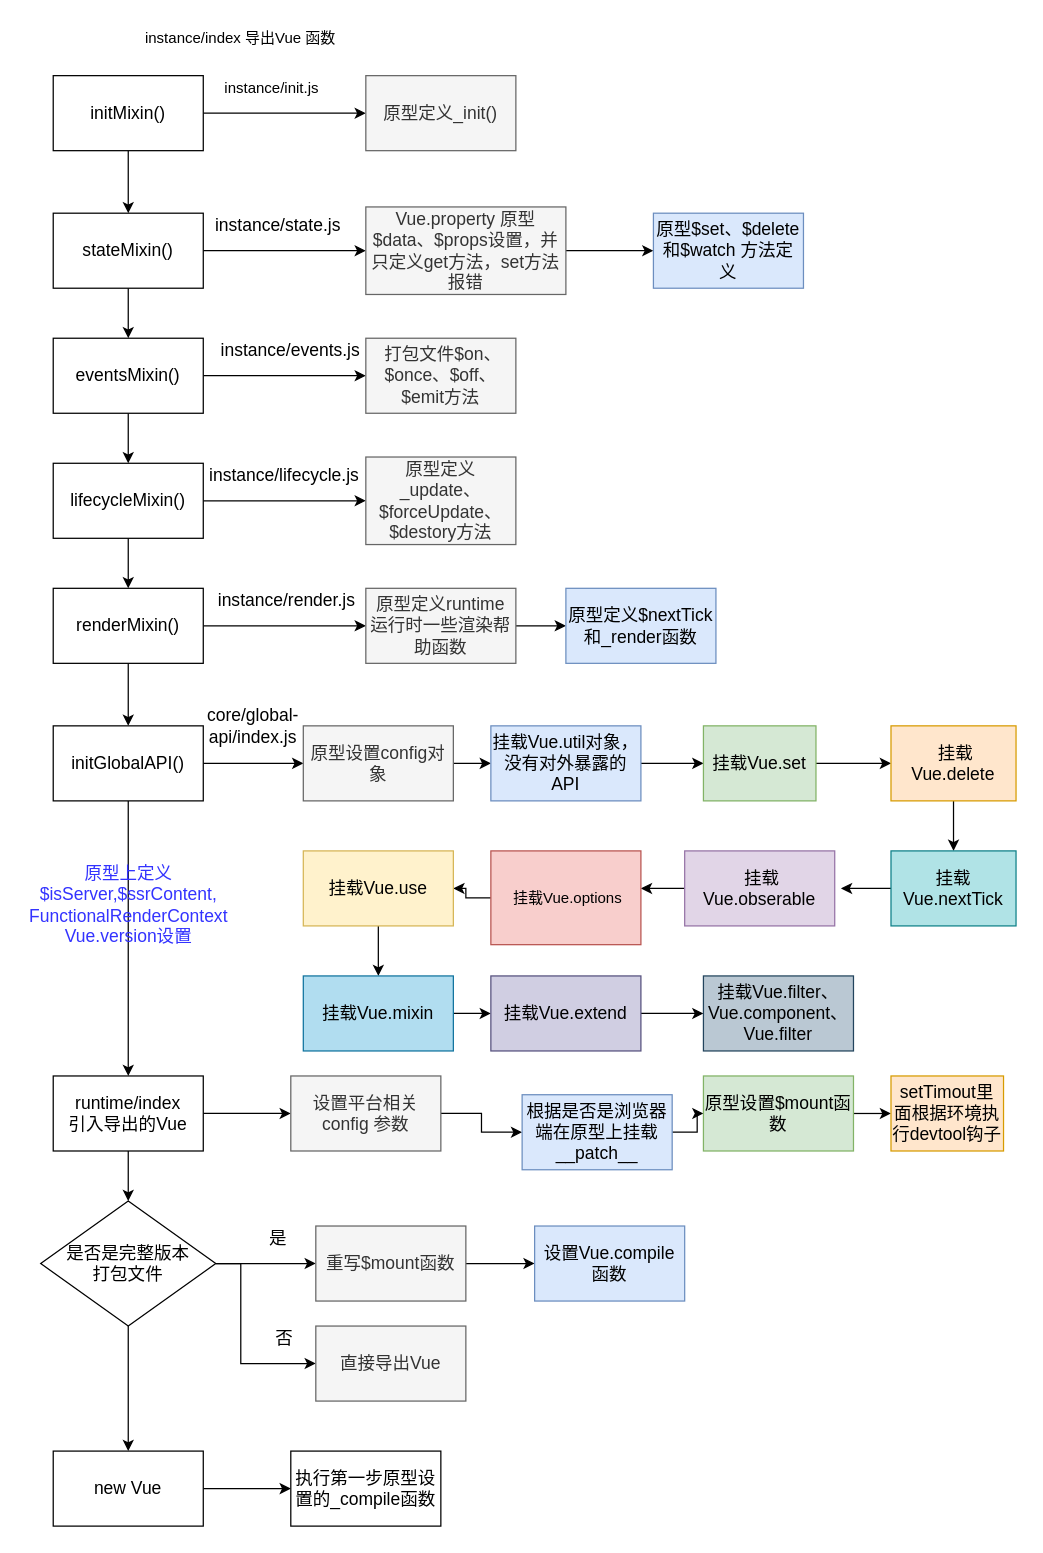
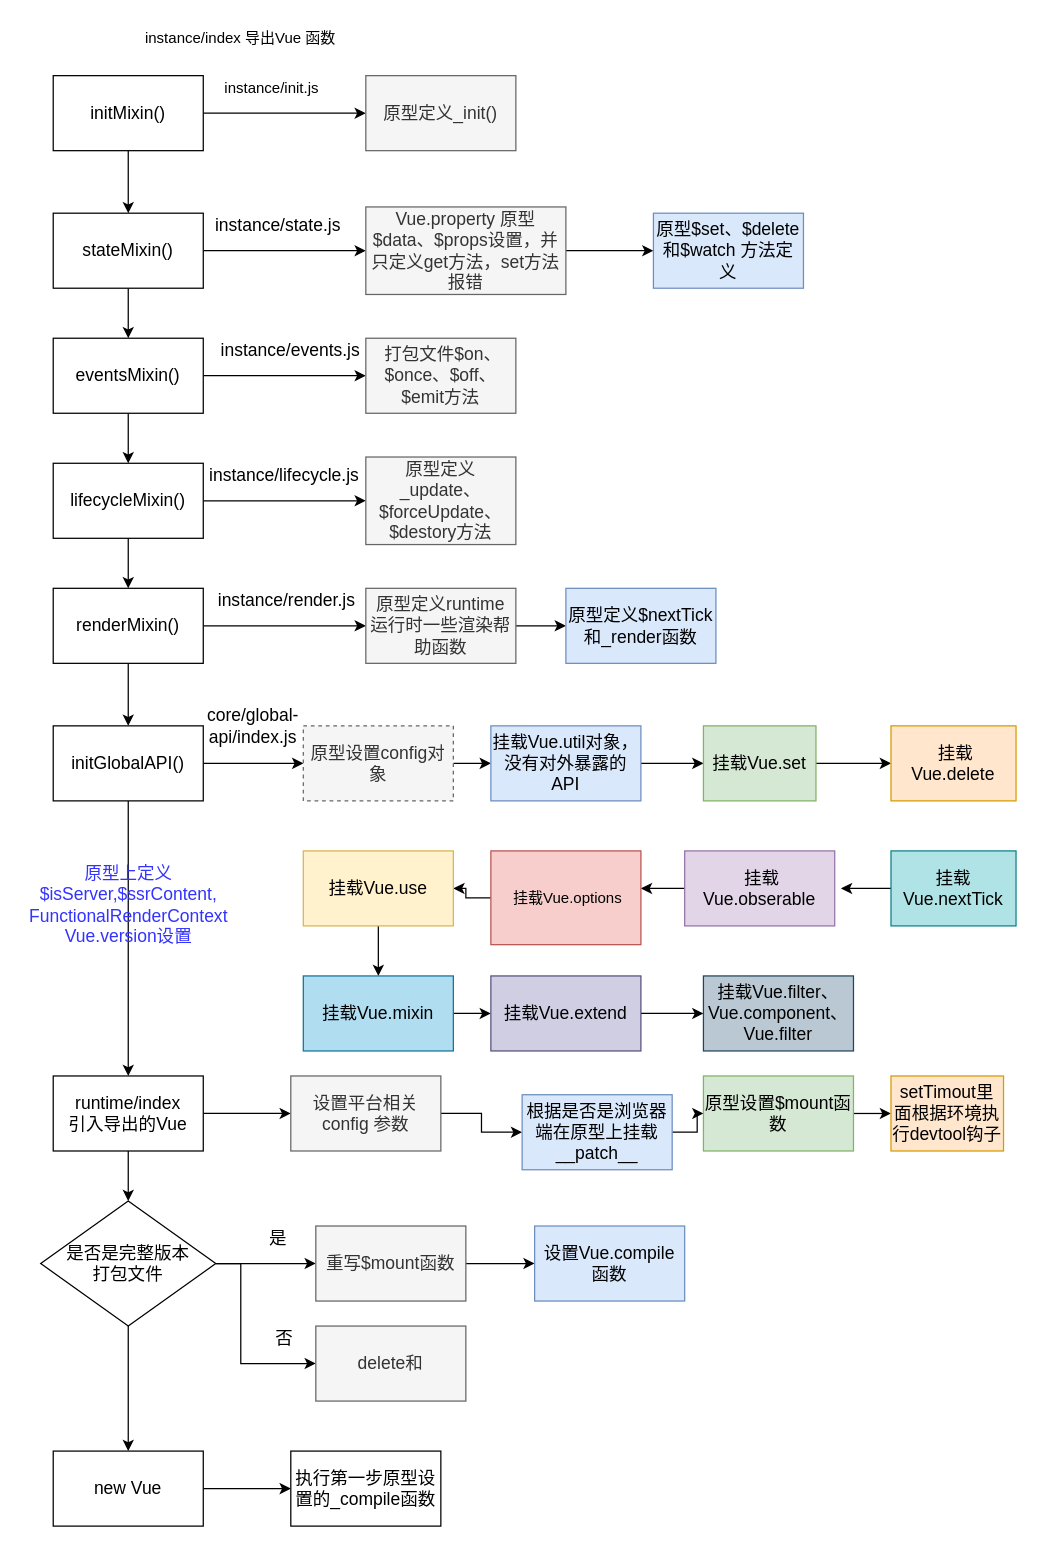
node "原型设置config对象": style solid -> dashed
edge "挂载Vue.delete" -> "挂载Vue.nextTick": removed
node "直接导出Vue": label "直接导出Vue" -> "delete和"
